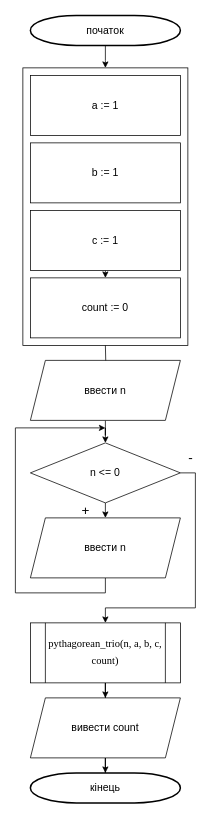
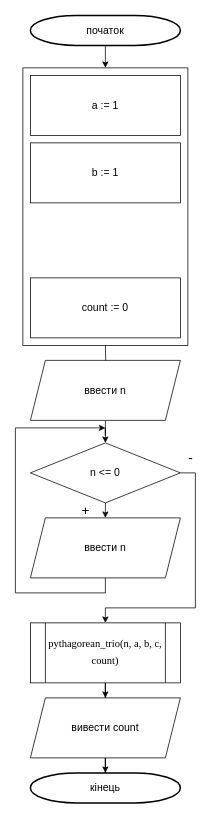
node "c := 1": removed
edge "c := 1" -> "count := 0": removed
